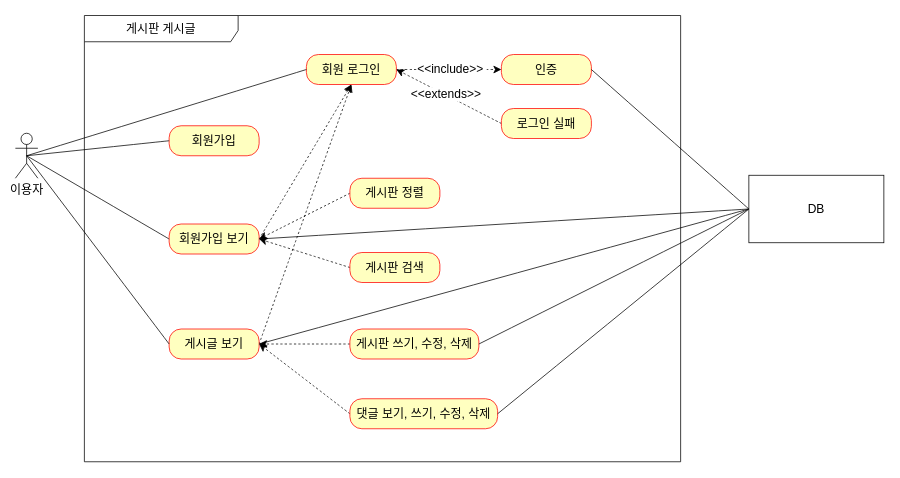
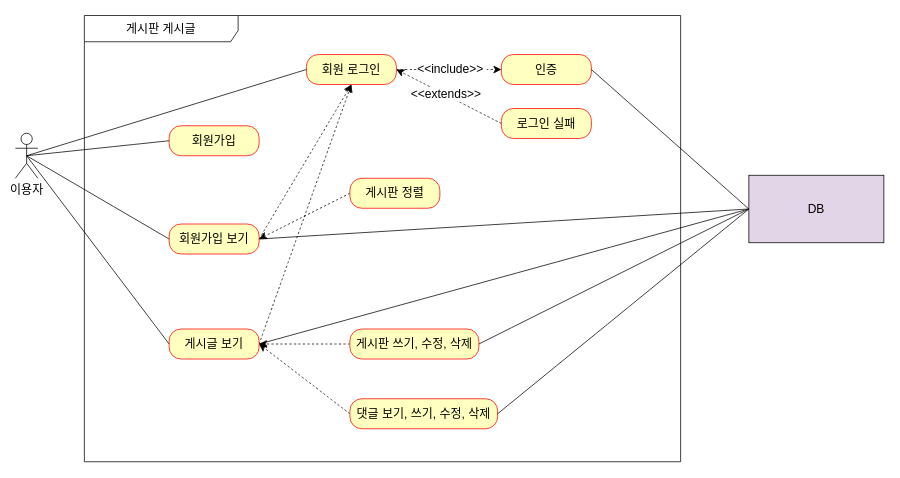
node "DB": fillcolor #ffffff -> #e1d5e7
edge "게시판 검색" -> "회원가입 보기": removed
node "게시판 검색": removed
